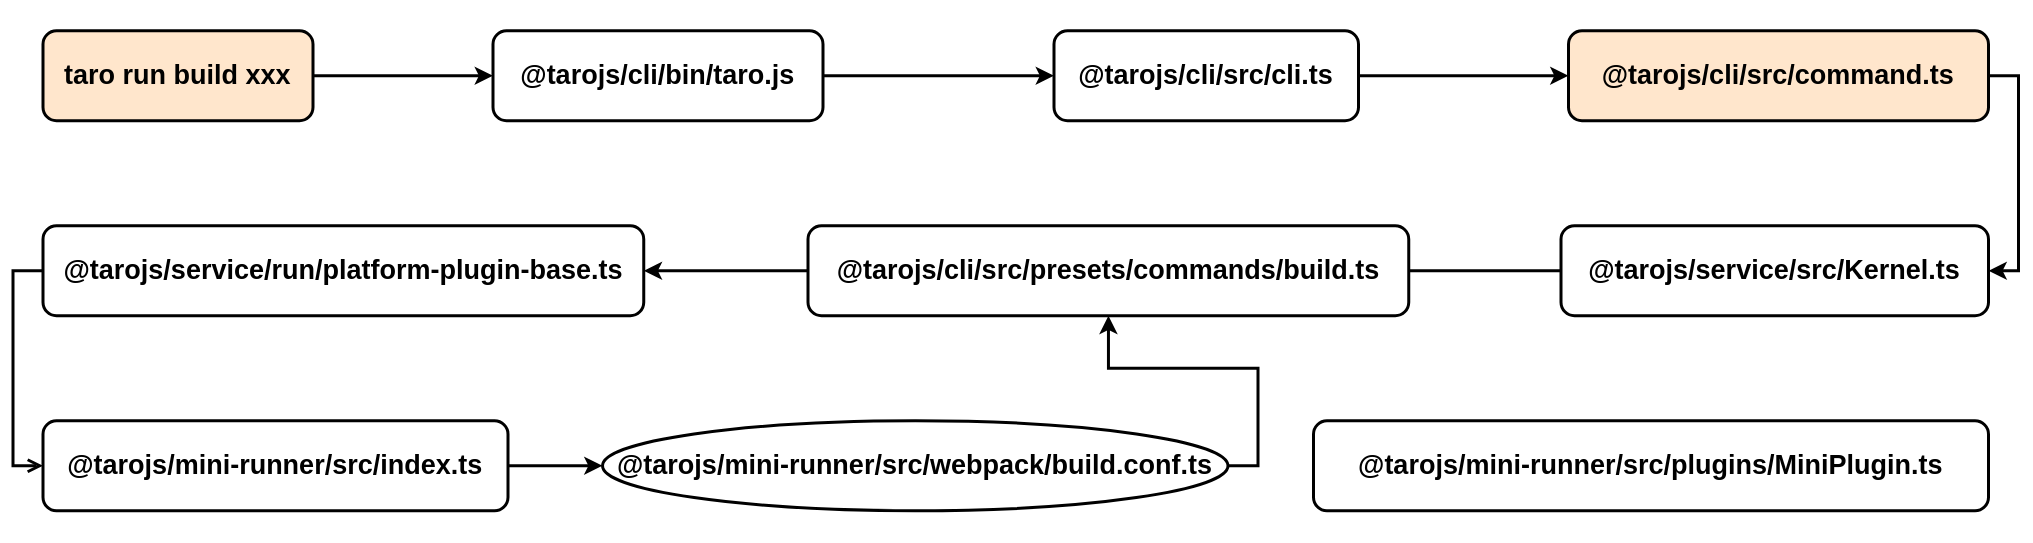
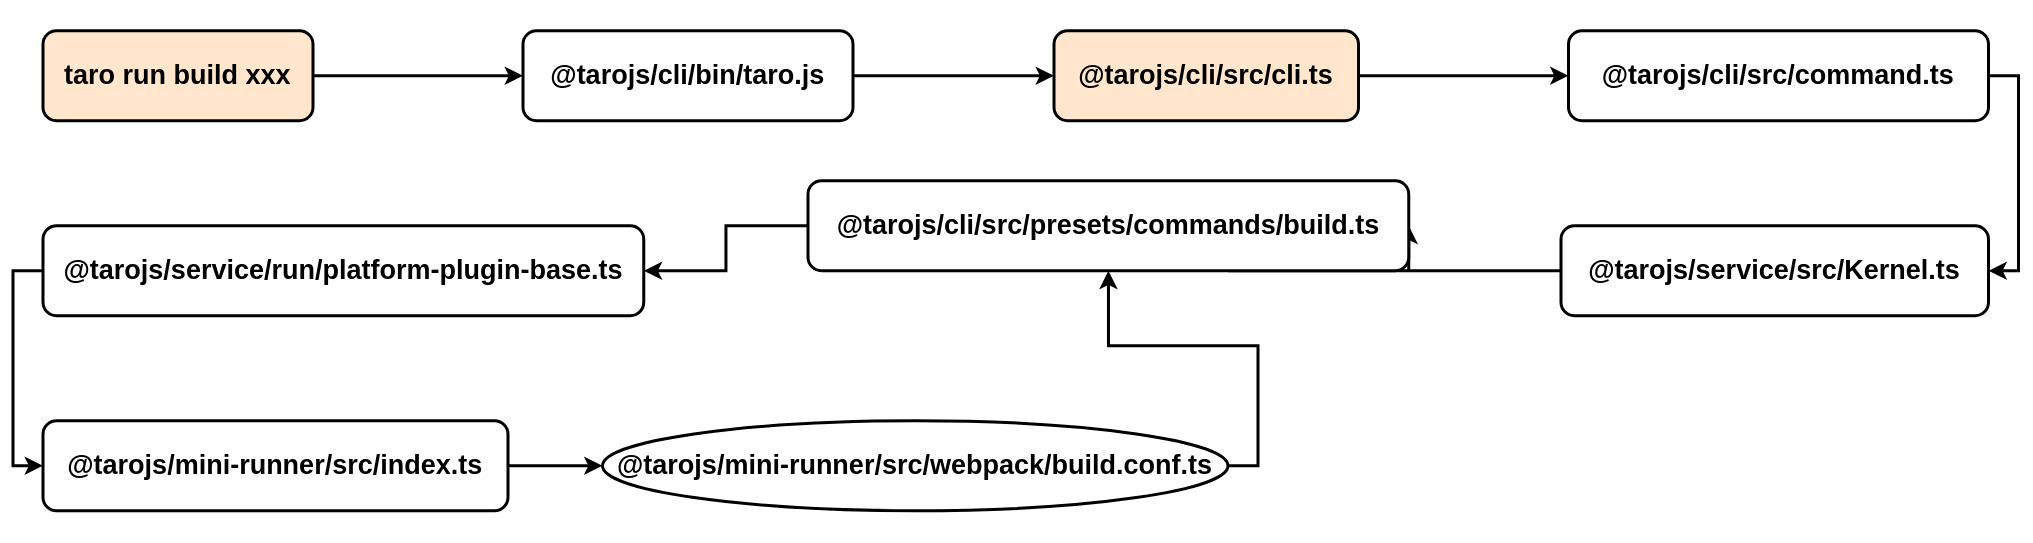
node "@tarojs/cli/bin/taro.js": moved (658, 76) -> (688, 76)
node "@tarojs/cli/src/cli.ts": fillcolor #ffffff -> #ffe6cc
node "@tarojs/cli/src/command.ts": fillcolor #ffe6cc -> #ffffff
node "@tarojs/cli/src/presets/commands/build.ts": moved (1108, 271) -> (1108, 226)
edge "@tarojs/service/run/platform-plugin-base.ts" -> "@tarojs/mini-runner/src/index.ts": arrowhead open -> classic
node "@tarojs/mini-runner/src/plugins/MiniPlugin.ts": removed
